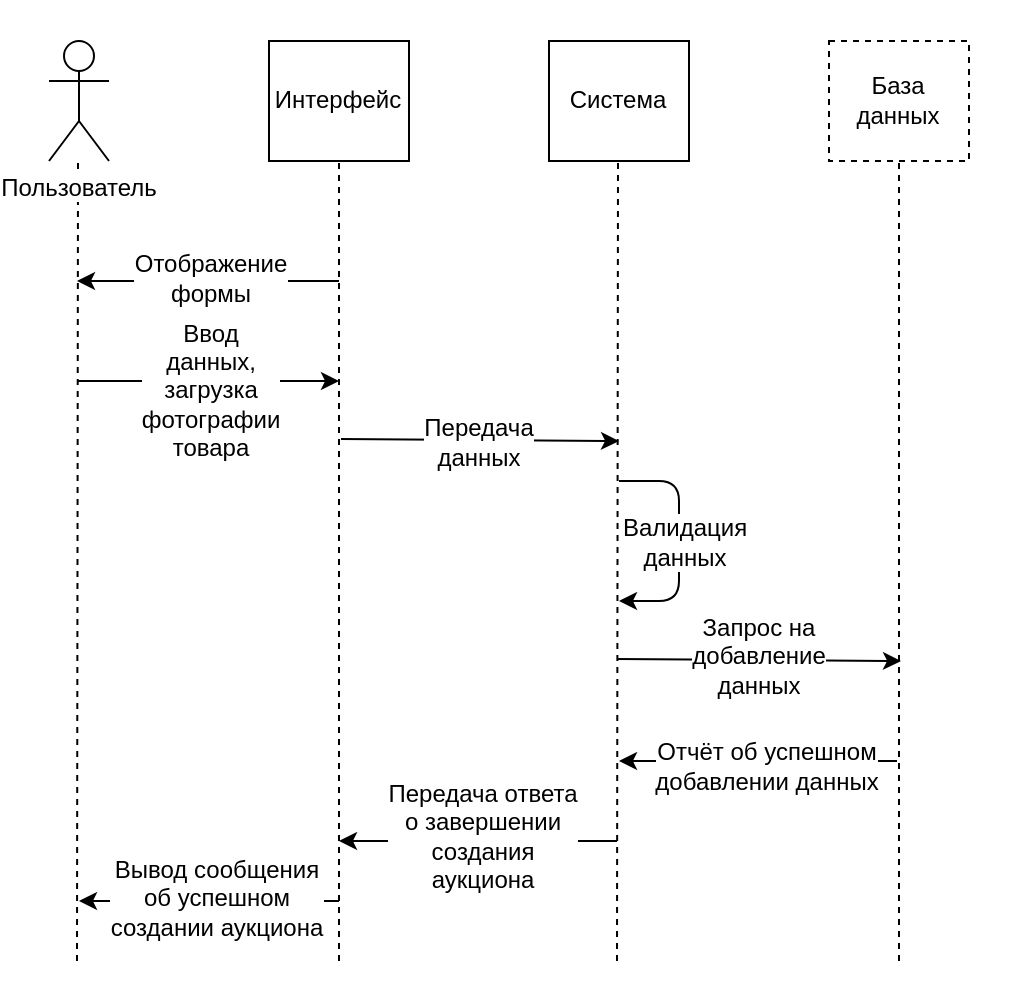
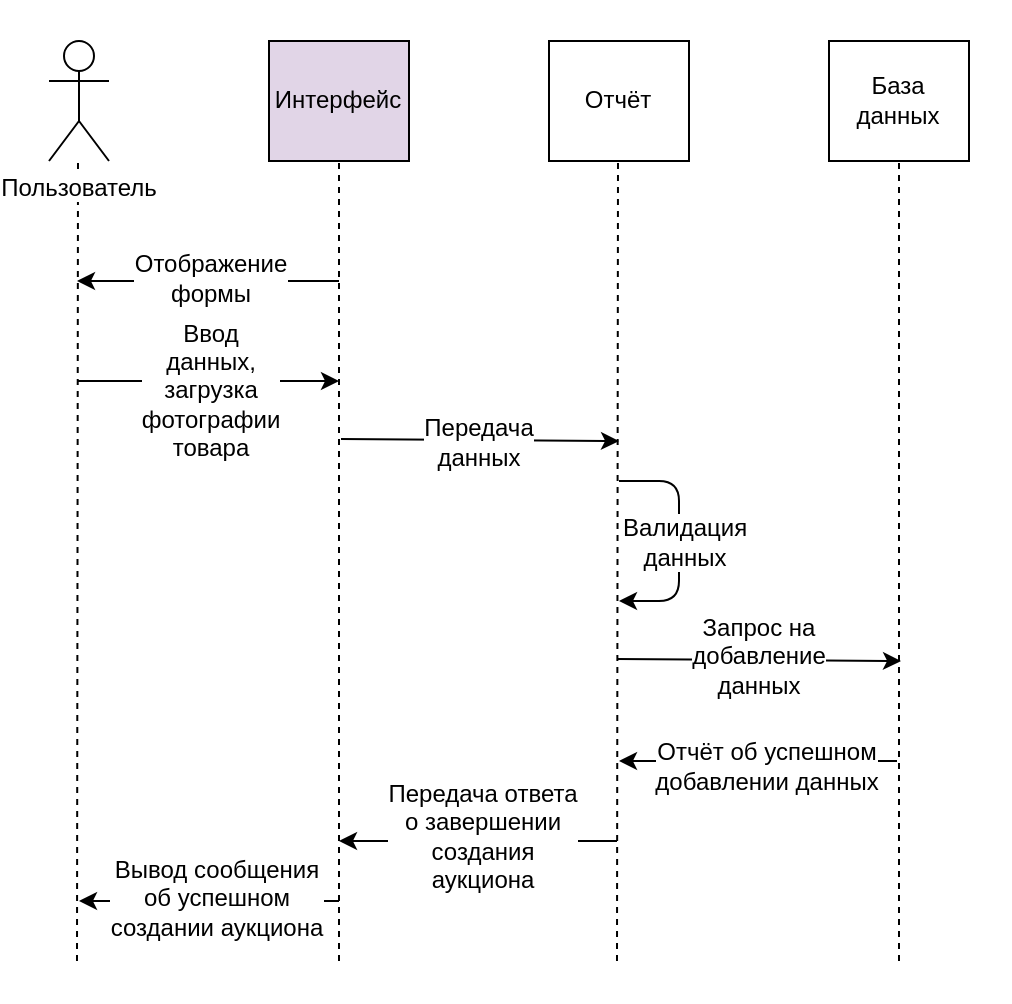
node "Интерфейс": fillcolor #ffffff -> #e1d5e7
node "Система": label "Система" -> "Отчёт"
node "База данных": style dashed -> solid
